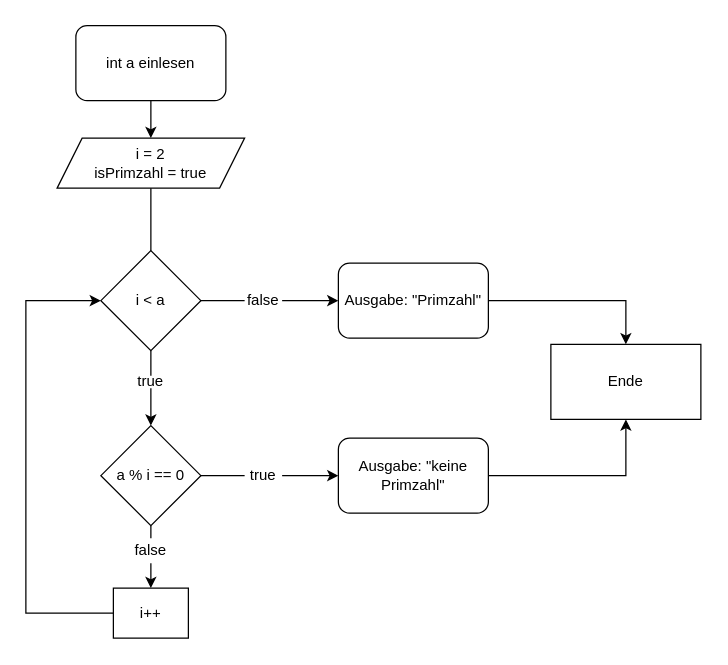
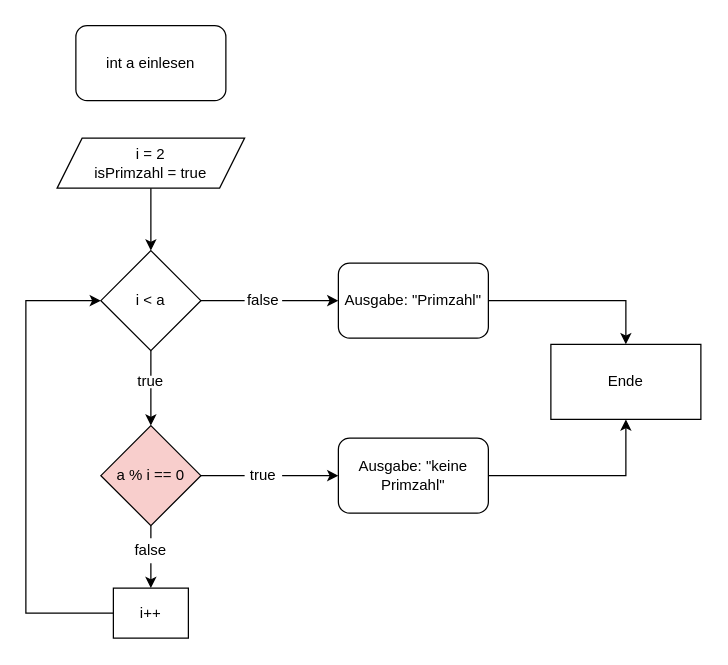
edge "int a einlesen" -> "i = 2 isPrimzahl = true": removed
edge "i = 2 isPrimzahl = true" -- "i < a": arrowhead none -> classic
node "a % i == 0": fillcolor #ffffff -> #f8cecc
